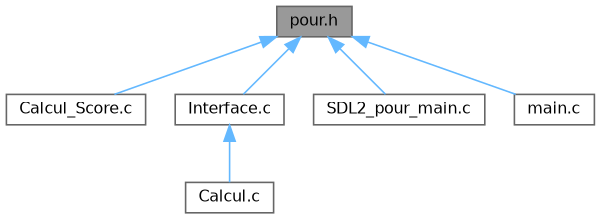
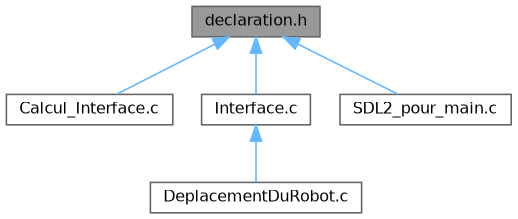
node "pour.h": label "pour.h" -> "declaration.h"
node "Calcul_Score.c": label "Calcul_Score.c" -> "Calcul_Interface.c"
node "main.c": removed
node "Calcul.c": label "Calcul.c" -> "DeplacementDuRobot.c"
